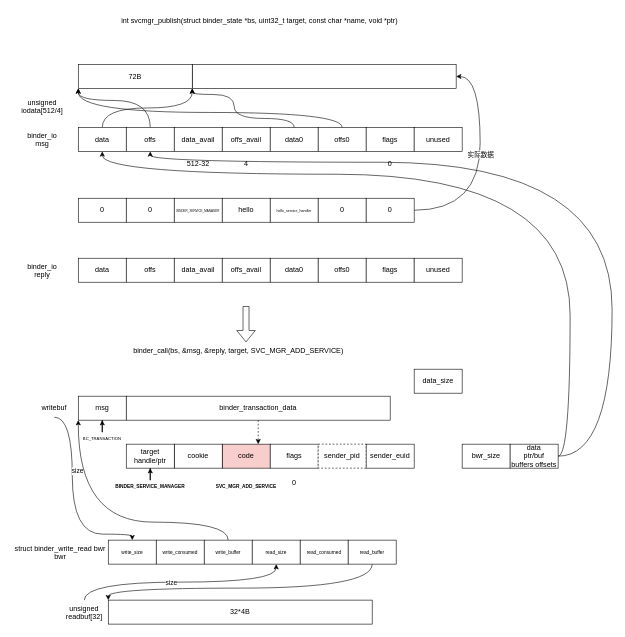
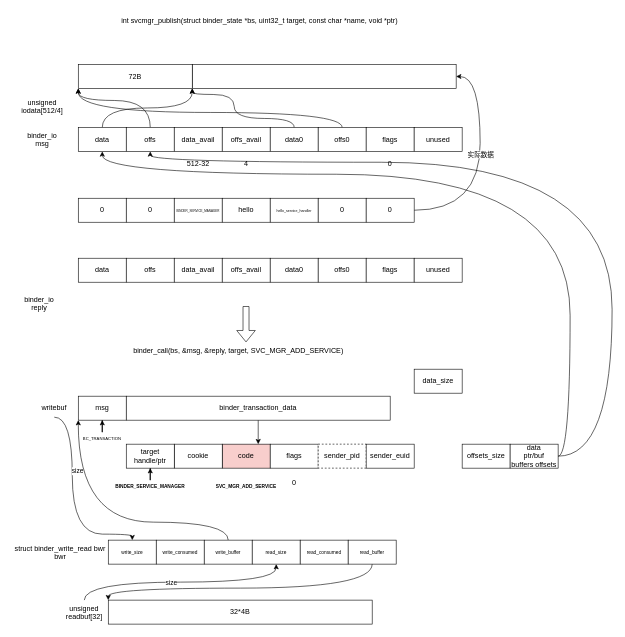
node "binder_io reply": moved (42, 270) -> (39, 303)
edge "binder_transaction_data" -> "code": style dashed -> solid
node "bwr_size": label "bwr_size" -> "offsets_size"
